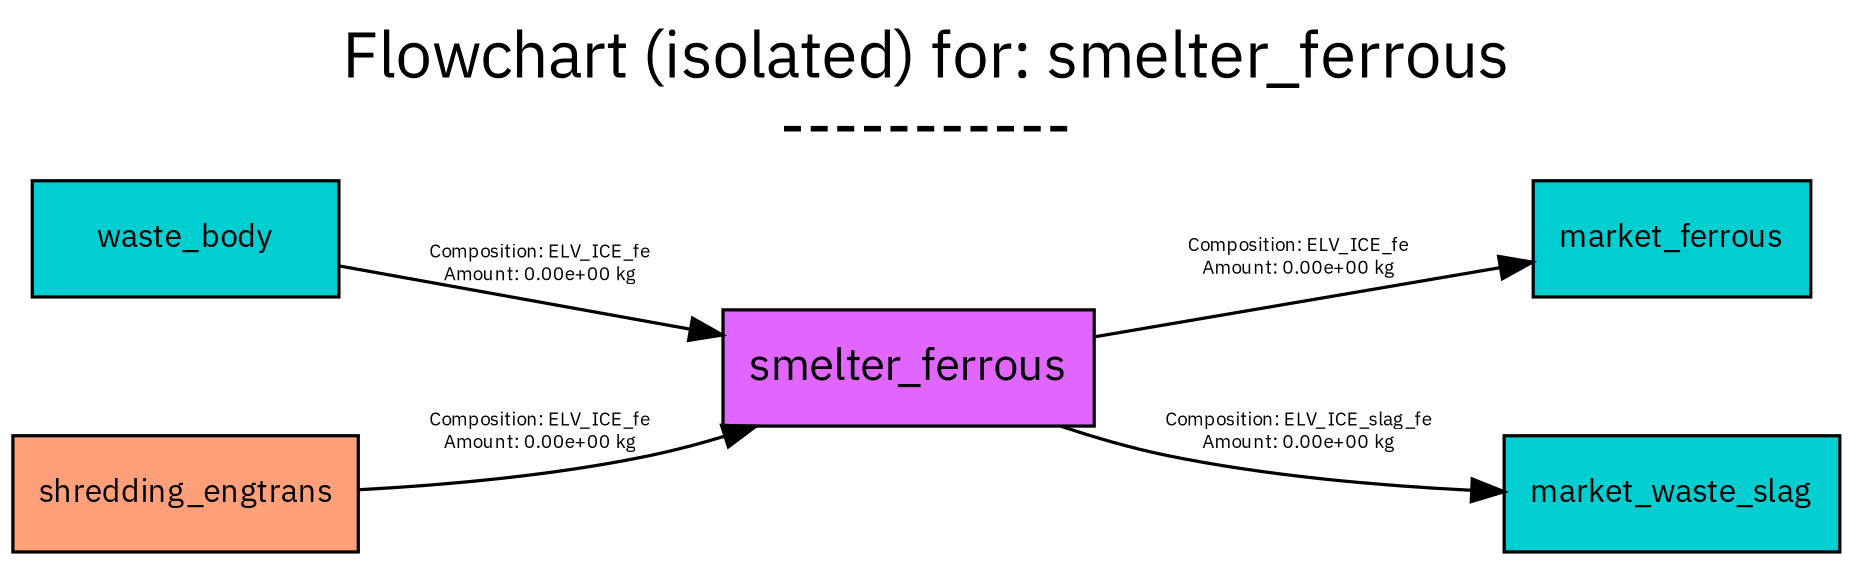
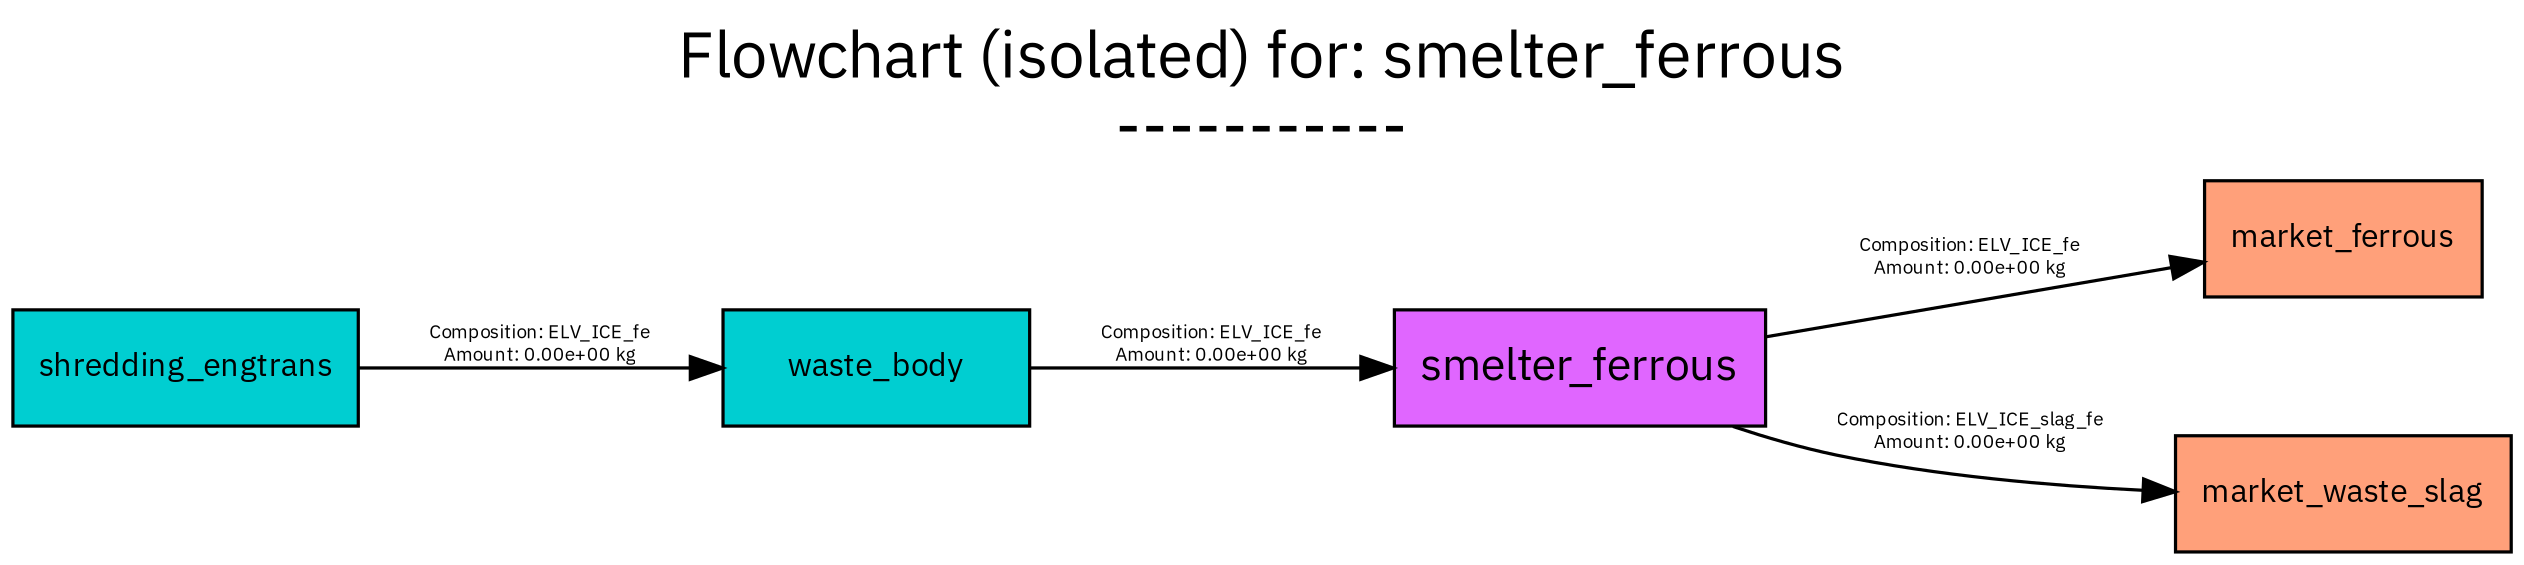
node "market_ferrous": fillcolor darkturquoise -> lightsalmon1
edge "shredding_engtrans" -> "smelter_ferrous": now "shredding_engtrans" -> "waste_body"
node "shredding_engtrans": fillcolor lightsalmon1 -> darkturquoise
node "market_waste_slag": fillcolor darkturquoise -> lightsalmon1
